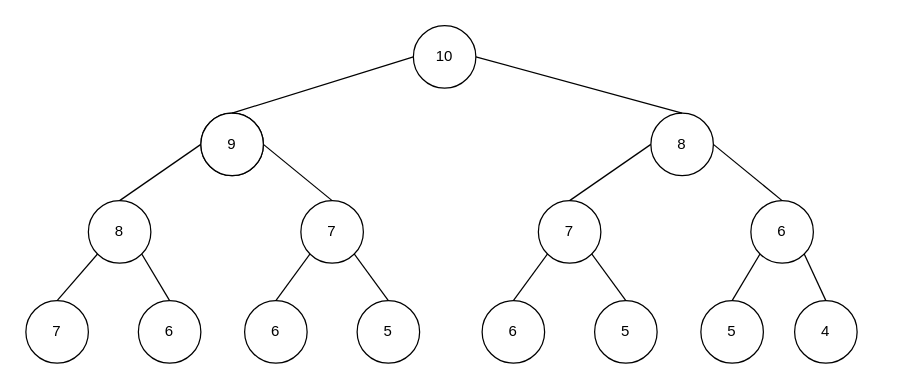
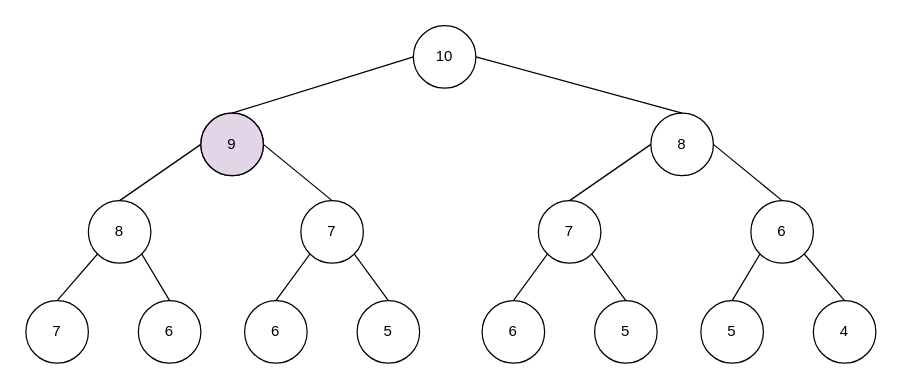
node "9": fillcolor #ffffff -> #e1d5e7
node "4": moved (826, 332) -> (844, 332)
